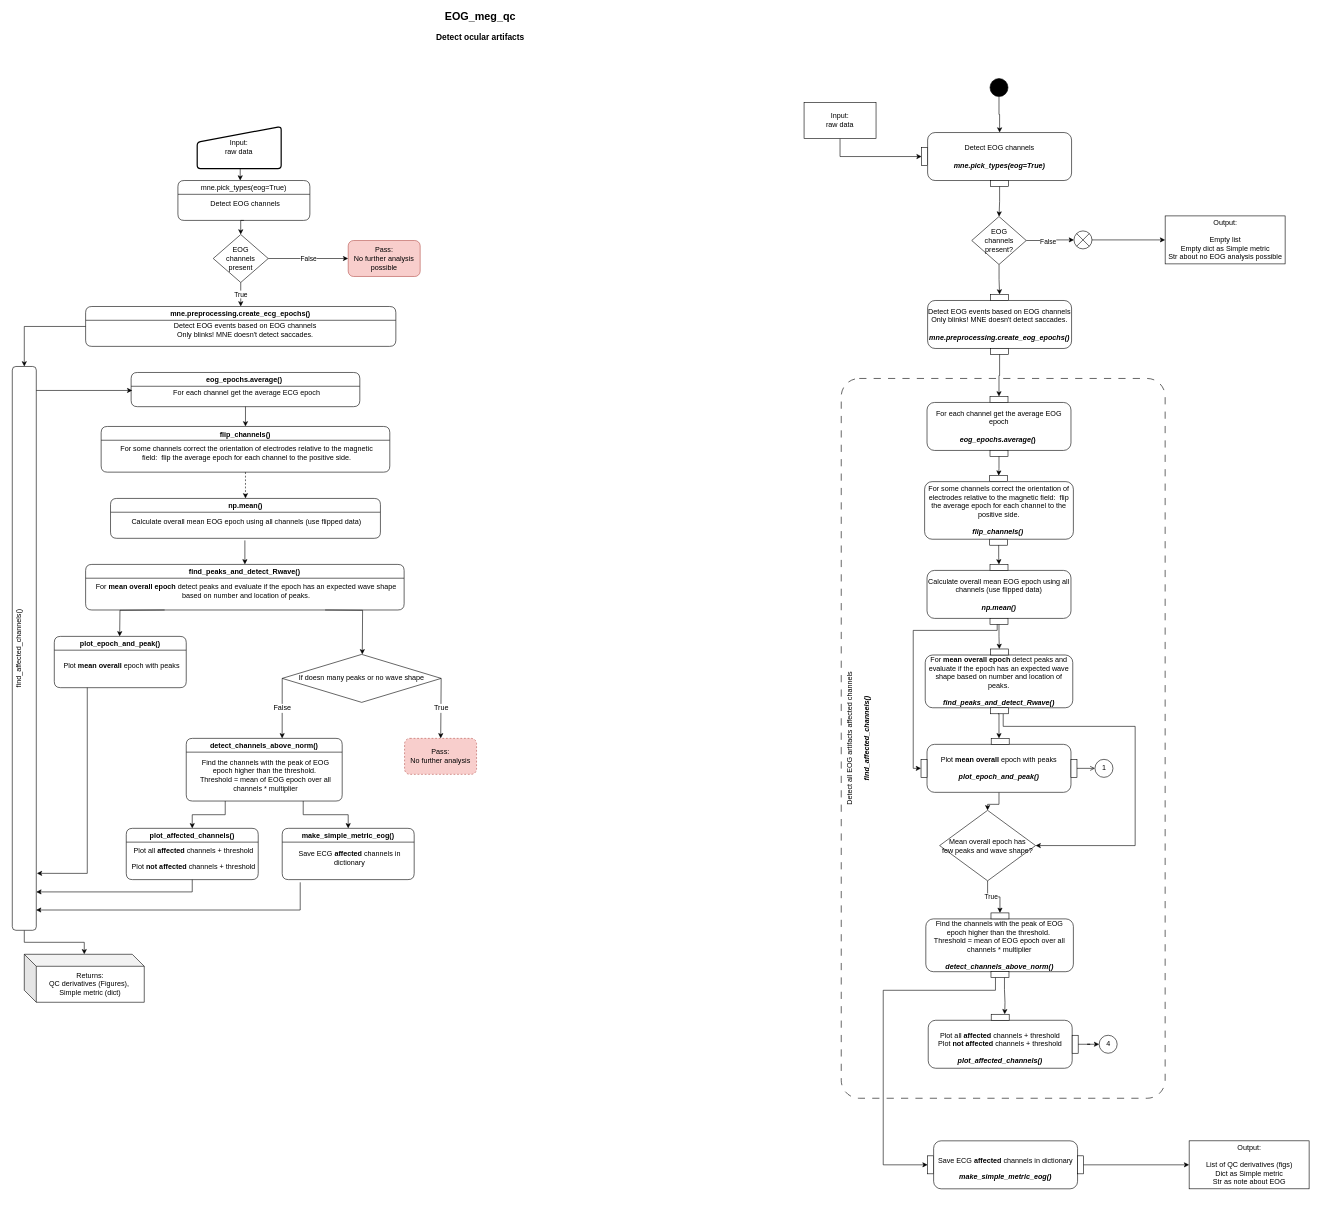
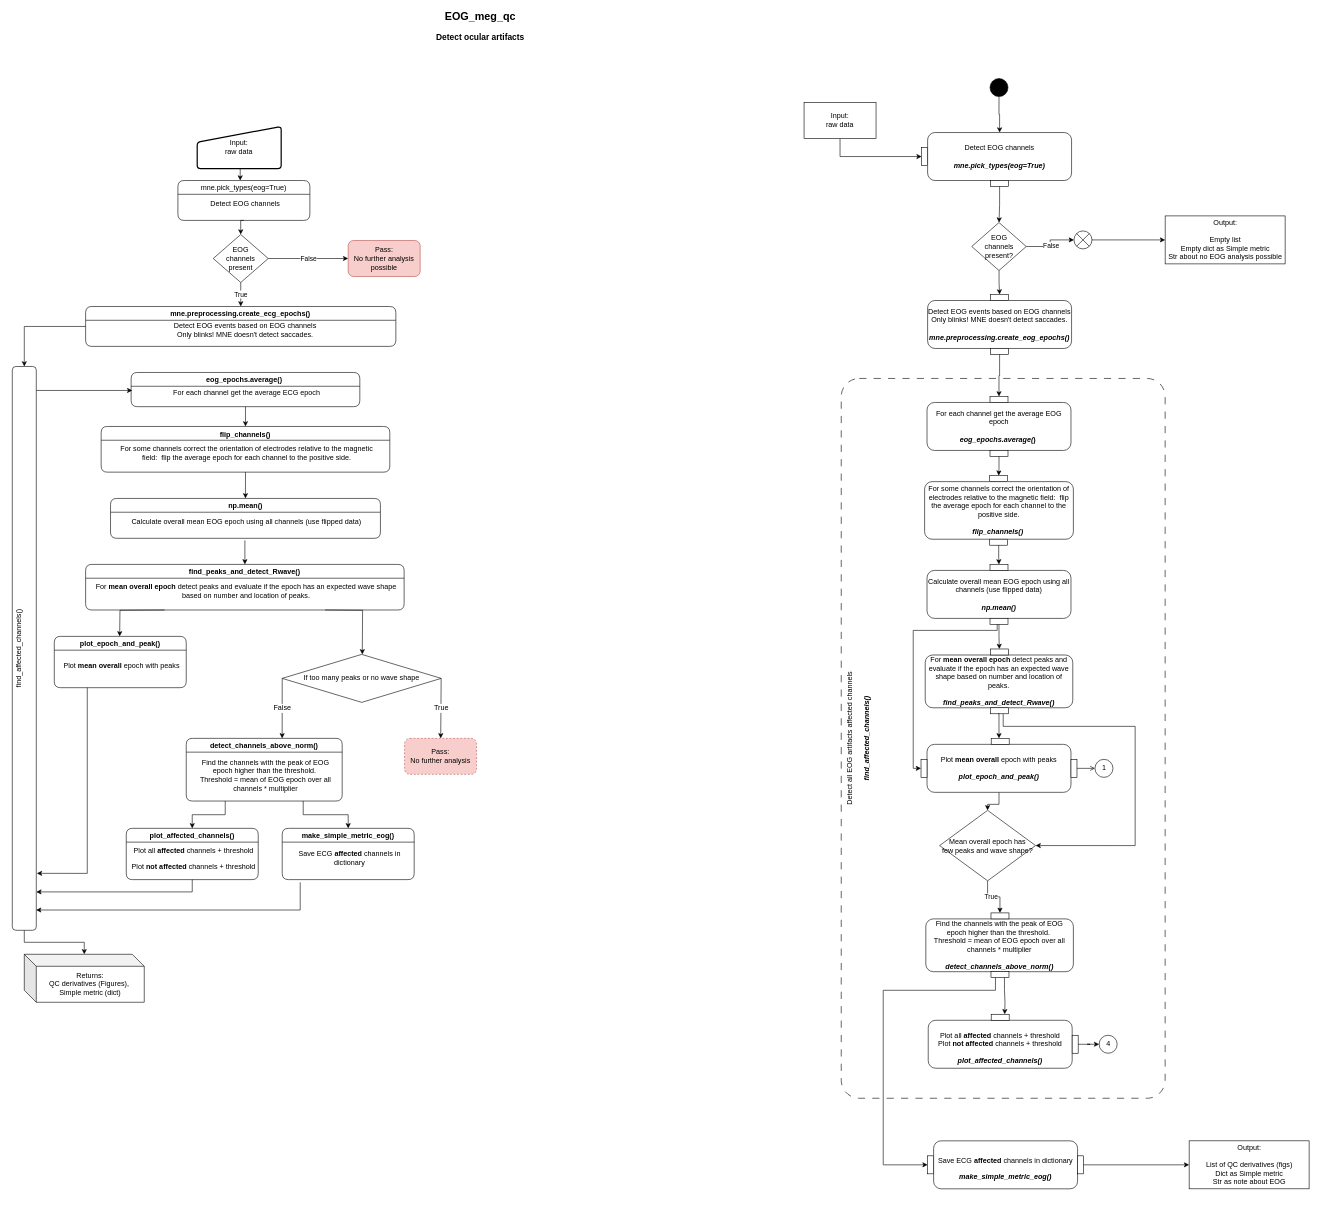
node "EOG channels present?": moved (999, 240) -> (999, 246)
edge "flip_channels()" -> "np.mean()": style dashed -> solid
node "If doesn many peaks or no wave shape": label "If doesn many peaks or no wave shape" -> "If too many peaks or no wave shape"
